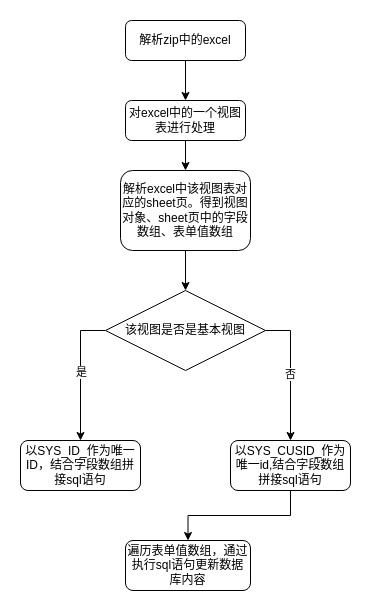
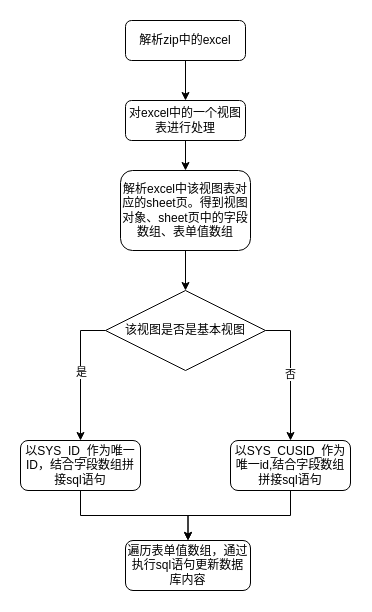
edge "以SYS_ID_作为唯一ID，结合字段数组拼接sql语句" -> "遍历表单值数组，通过执行sql语句更新数据库内容": added
